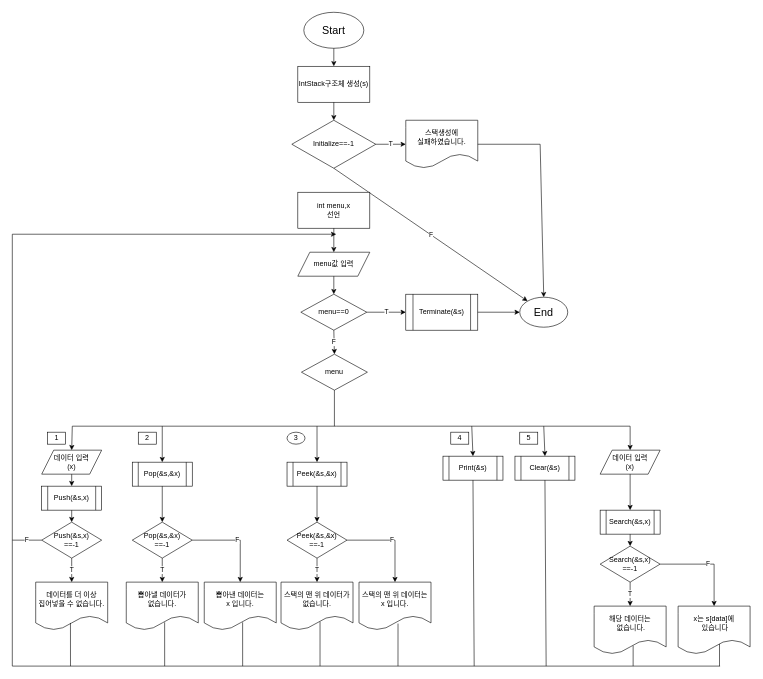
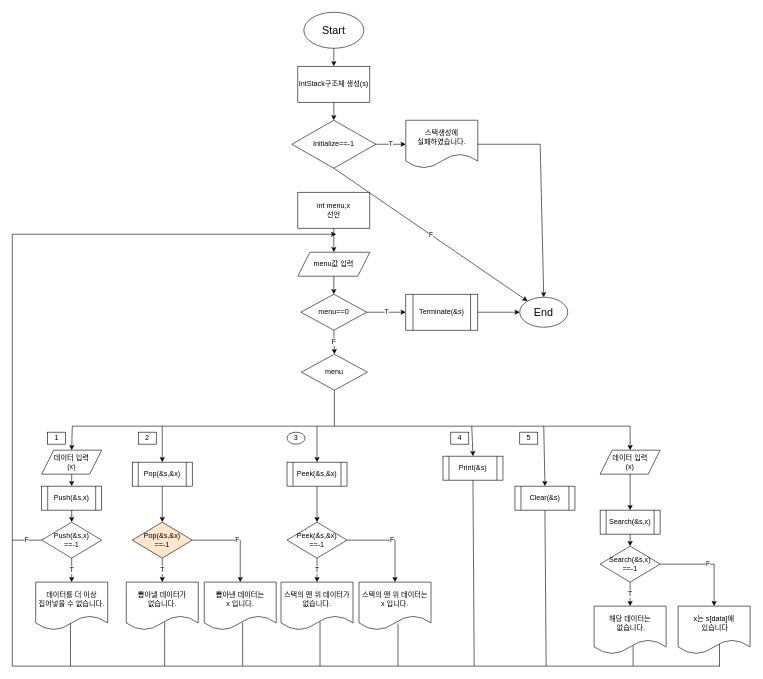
node "Clear(&s)": moved (545, 468) -> (545, 498)
node "Pop(&s,&x) ==-1": fillcolor #ffffff -> #ffe6cc
